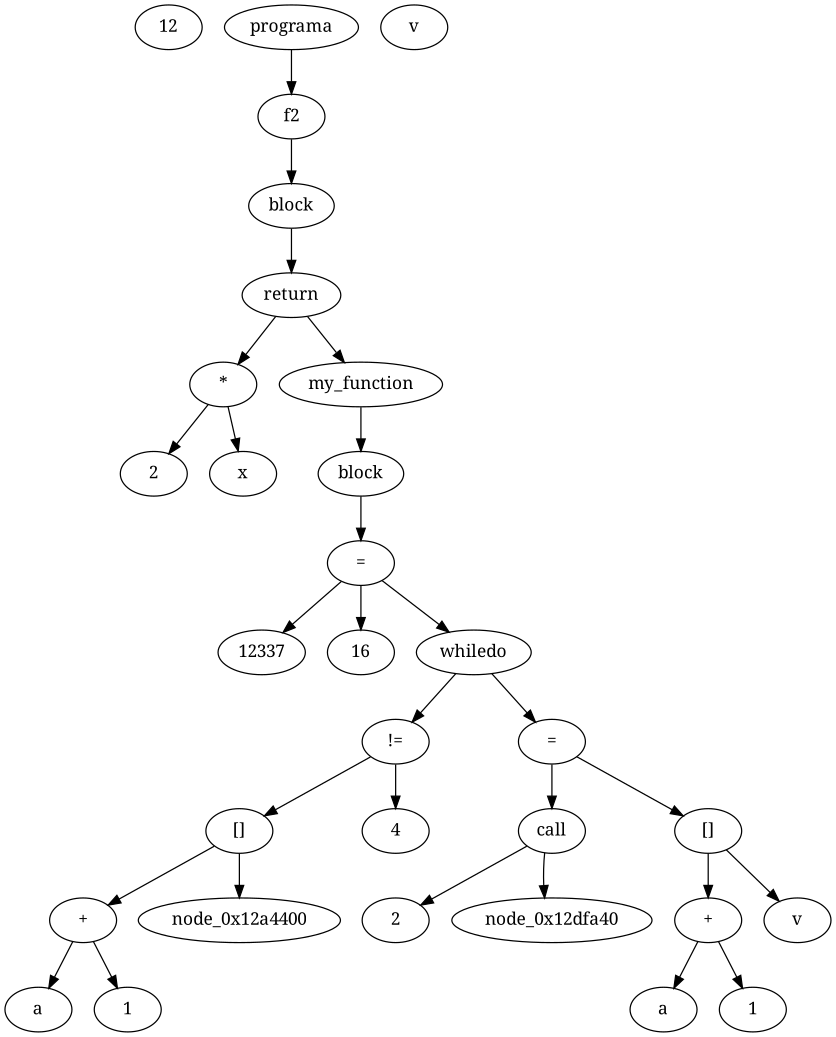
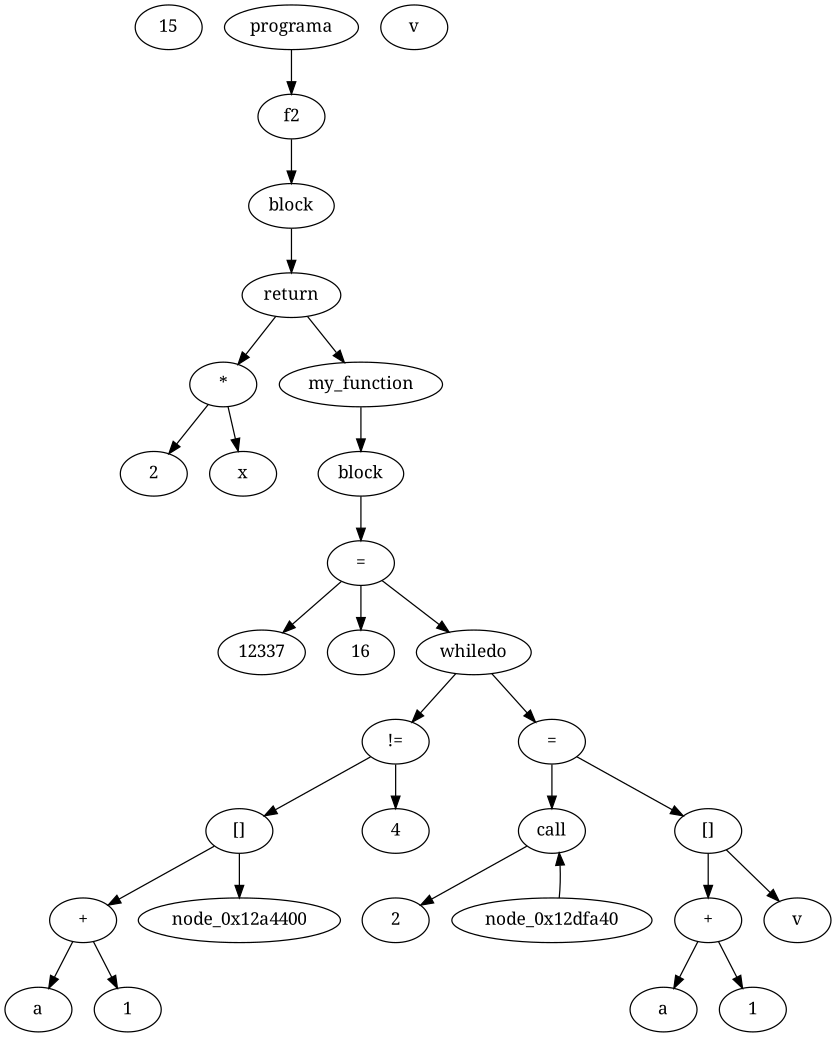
node "12": label "12" -> "15"
edge "call" -> "node_0x12dfa40": reversed
